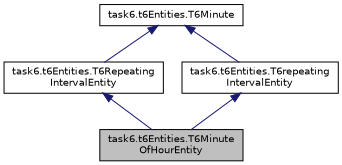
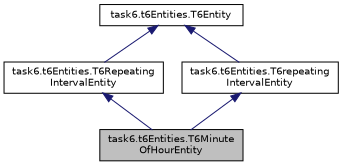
node "task6.t6Entities.T6Minute": label "task6.t6Entities.T6Minute" -> "task6.t6Entities.T6Entity"
